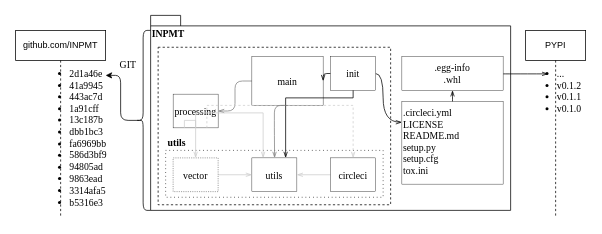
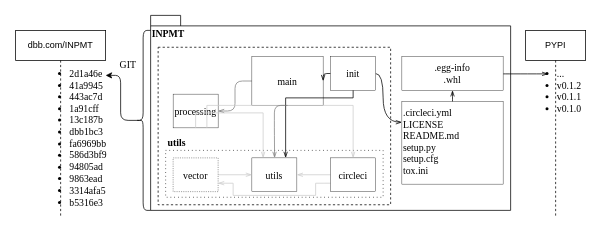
node "github.com/INPMT": label "github.com/INPMT" -> "dbb.com/INPMT"
edge "processing" -> "circleci": style dashed -> solid
edge "processing" -> "vector": removed
edge "circleci" -> "vector": added
